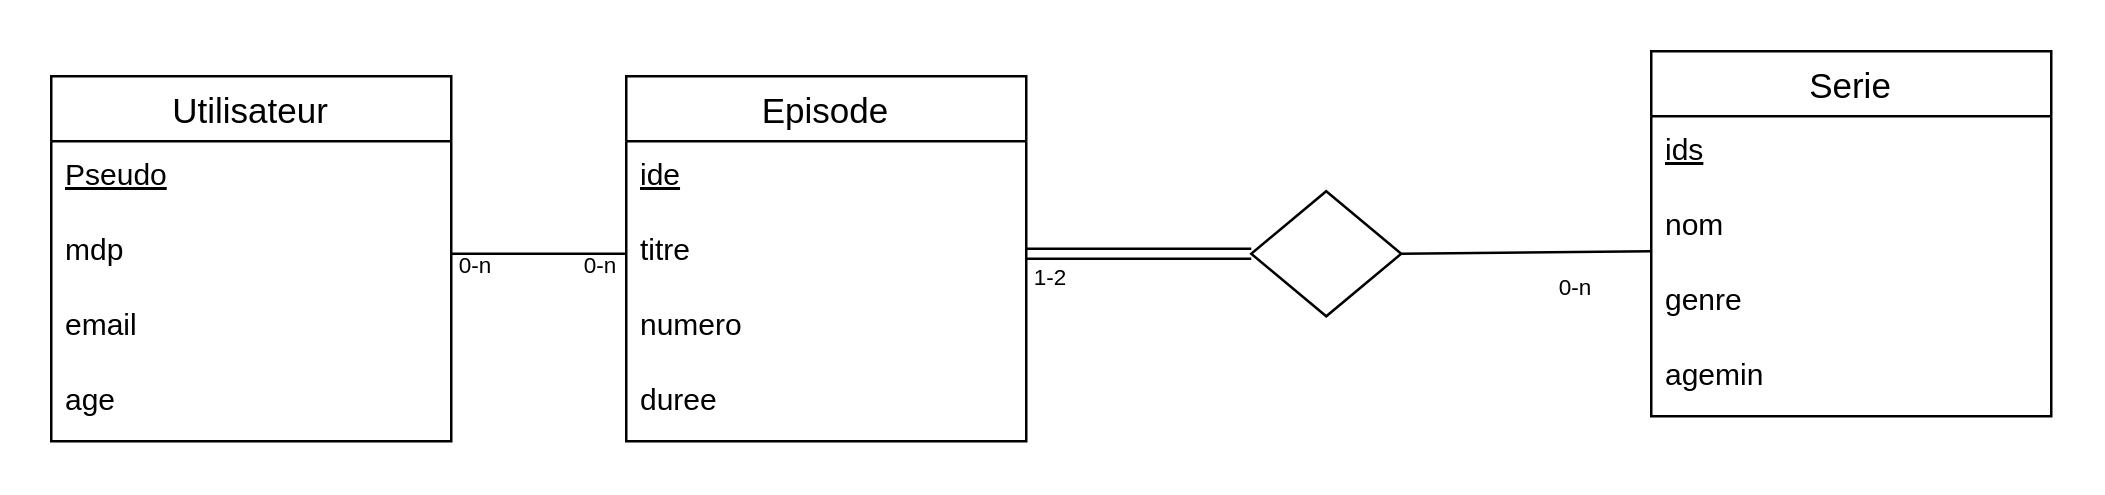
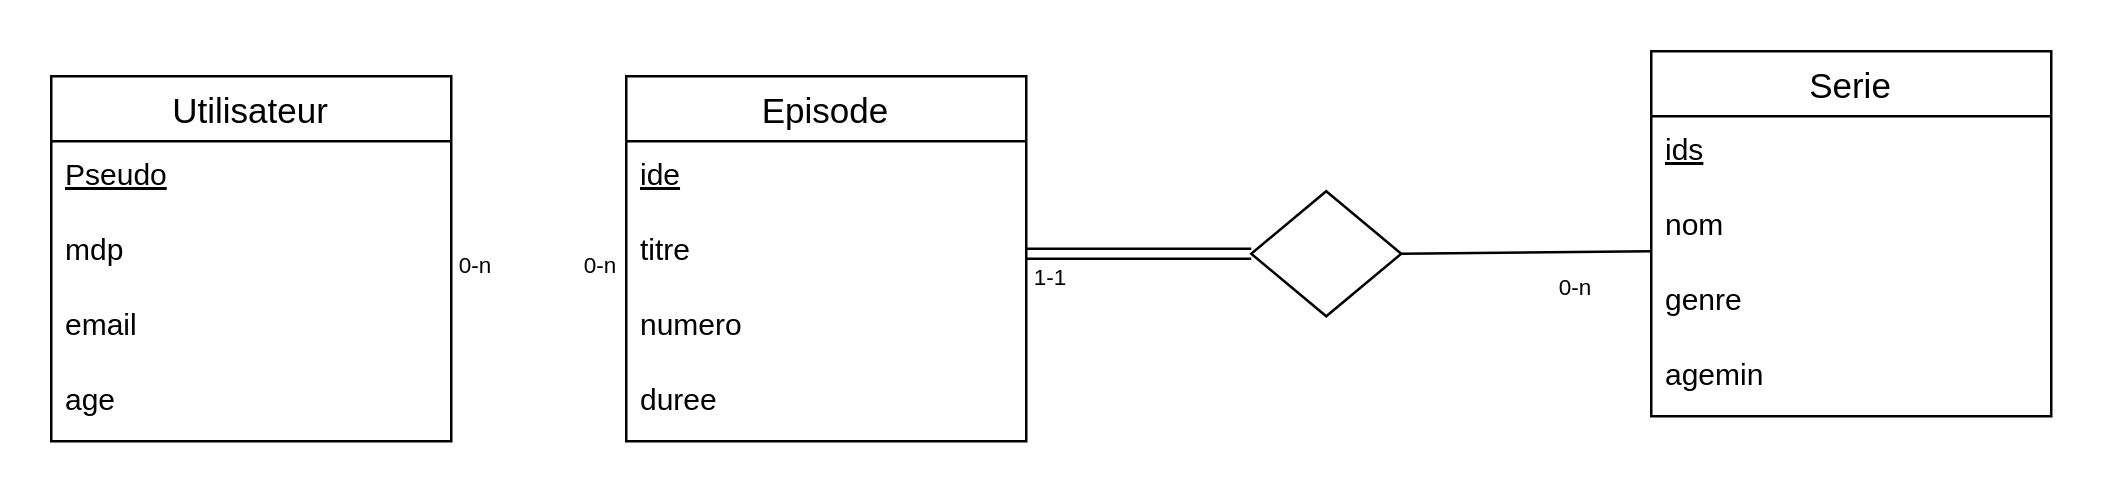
edge "mdp" -- "titre": removed
node "1-2": label "1-2" -> "1-1"
